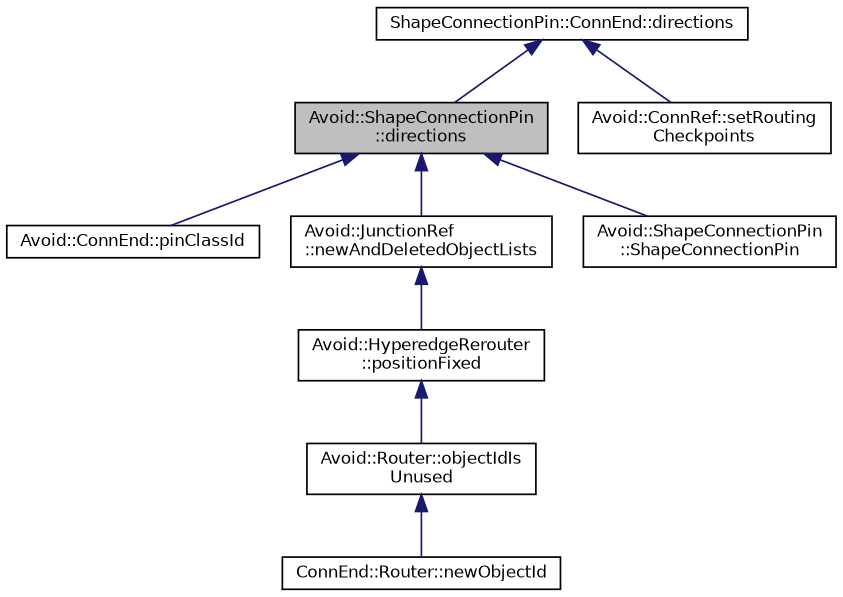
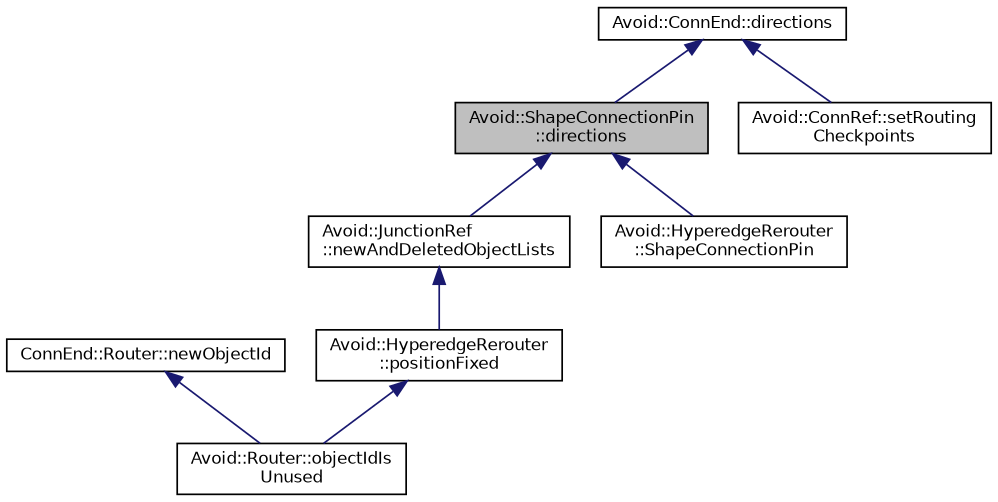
node "ShapeConnectionPin::ConnEnd::directions": label "ShapeConnectionPin::ConnEnd::directions" -> "Avoid::ConnEnd::directions"
node "Avoid::ConnEnd::pinClassId": removed
node "Avoid::ShapeConnectionPin ::ShapeConnectionPin": label "Avoid::ShapeConnectionPin ::ShapeConnectionPin" -> "Avoid::HyperedgeRerouter ::ShapeConnectionPin"
edge "ConnEnd::Router::newObjectId" -> "Avoid::Router::objectIdIs Unused": reversed
